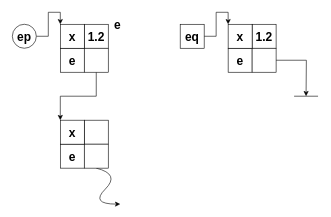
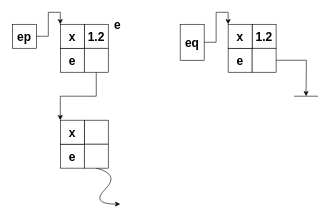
node "ep": shape ellipse -> rectangle
node "eq": size 24x24 -> 24x36
